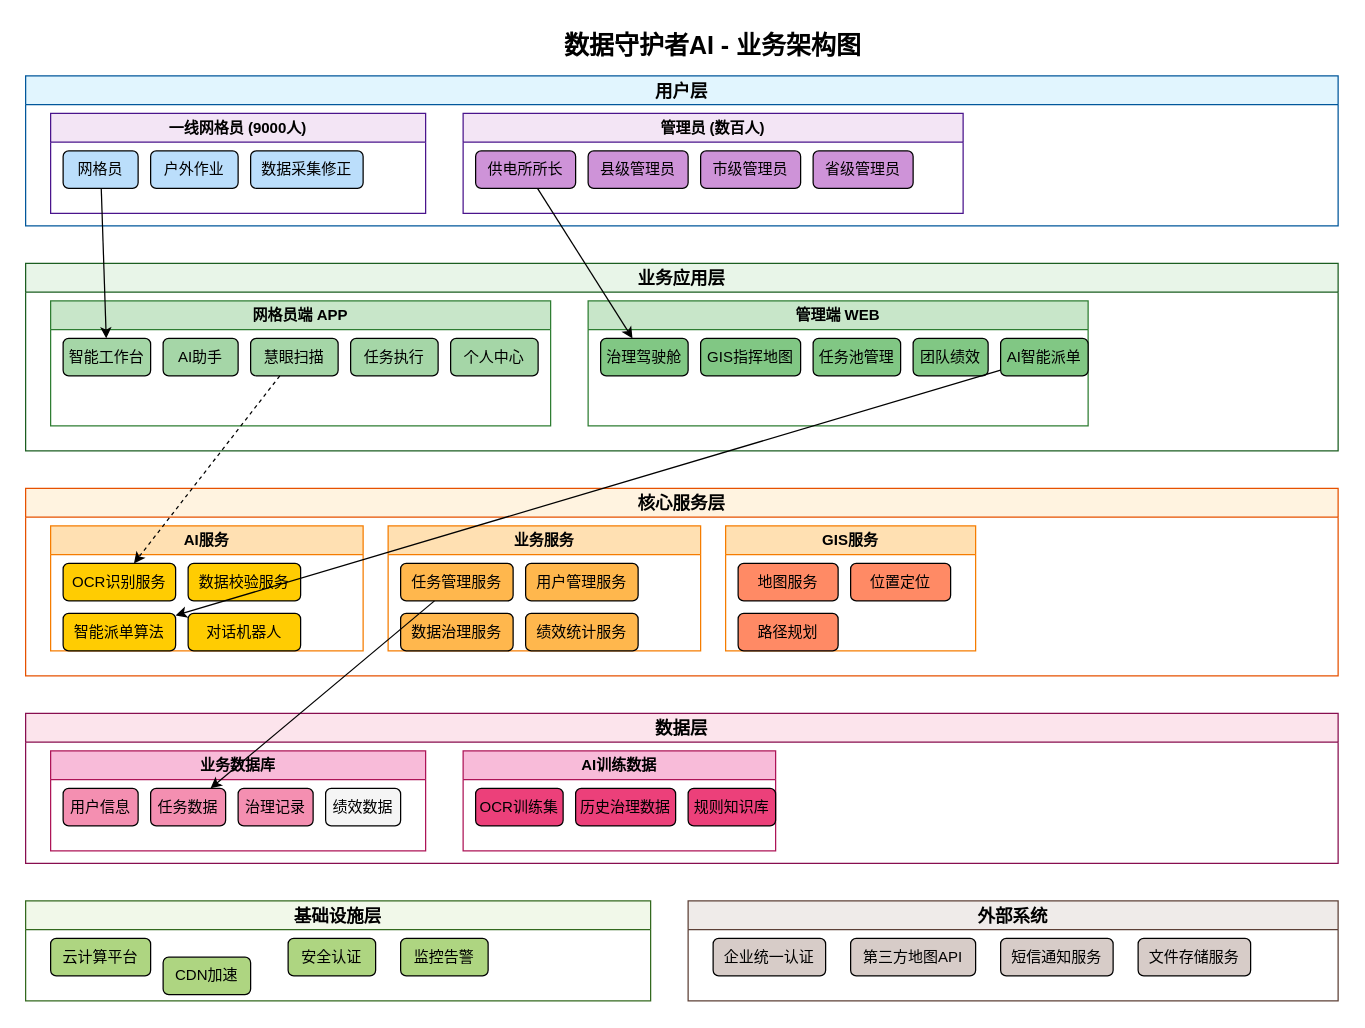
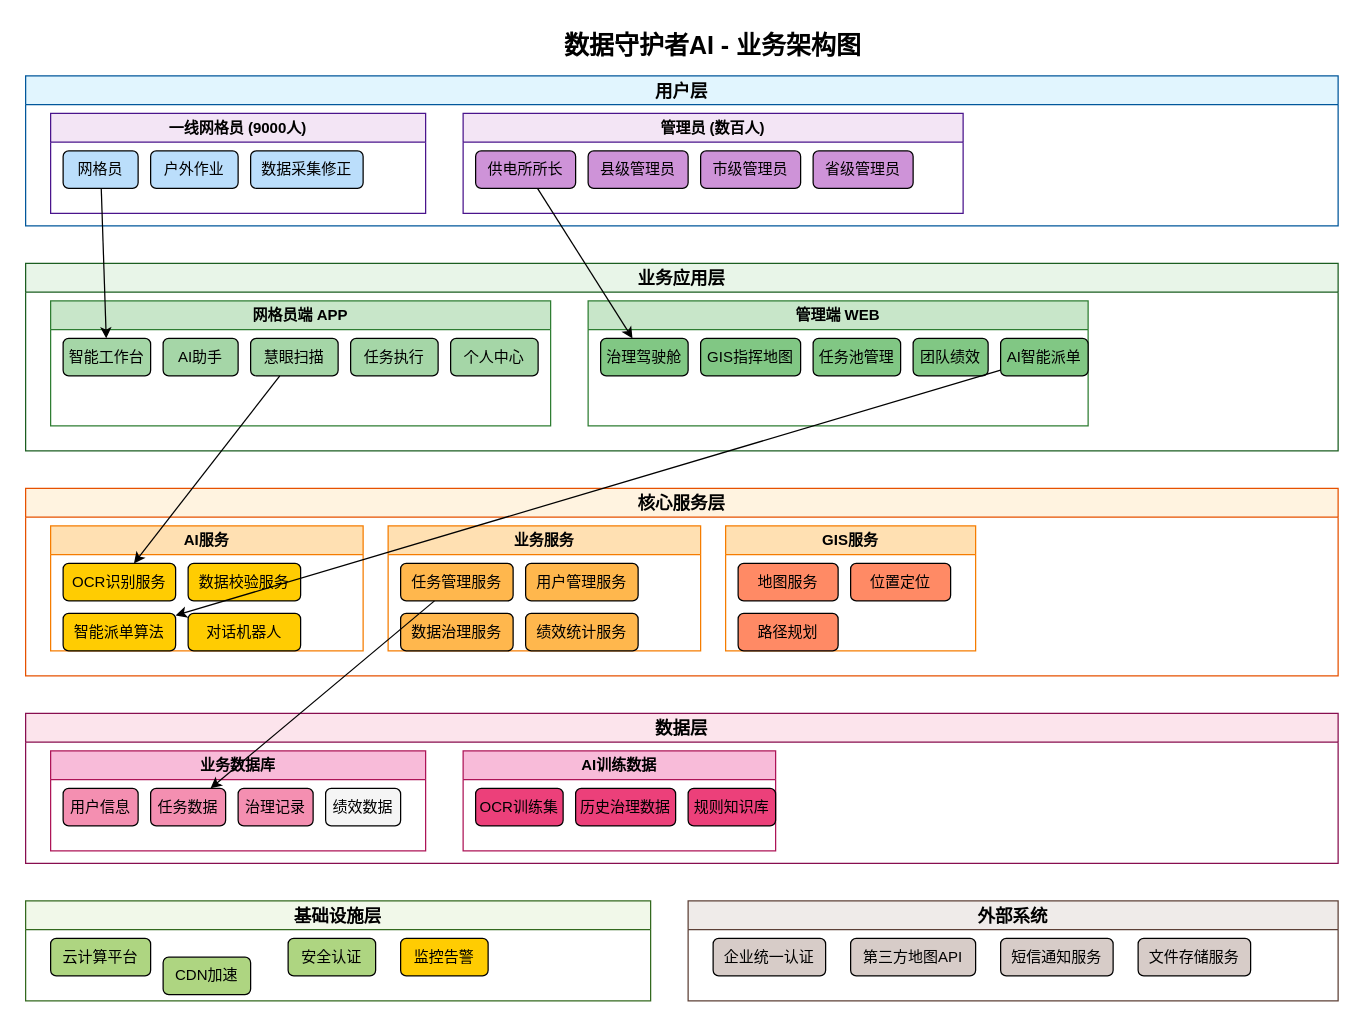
edge "慧眼扫描" -> "OCR识别服务": style dashed -> solid
node "监控告警": fillcolor #aed581 -> #ffcc02
